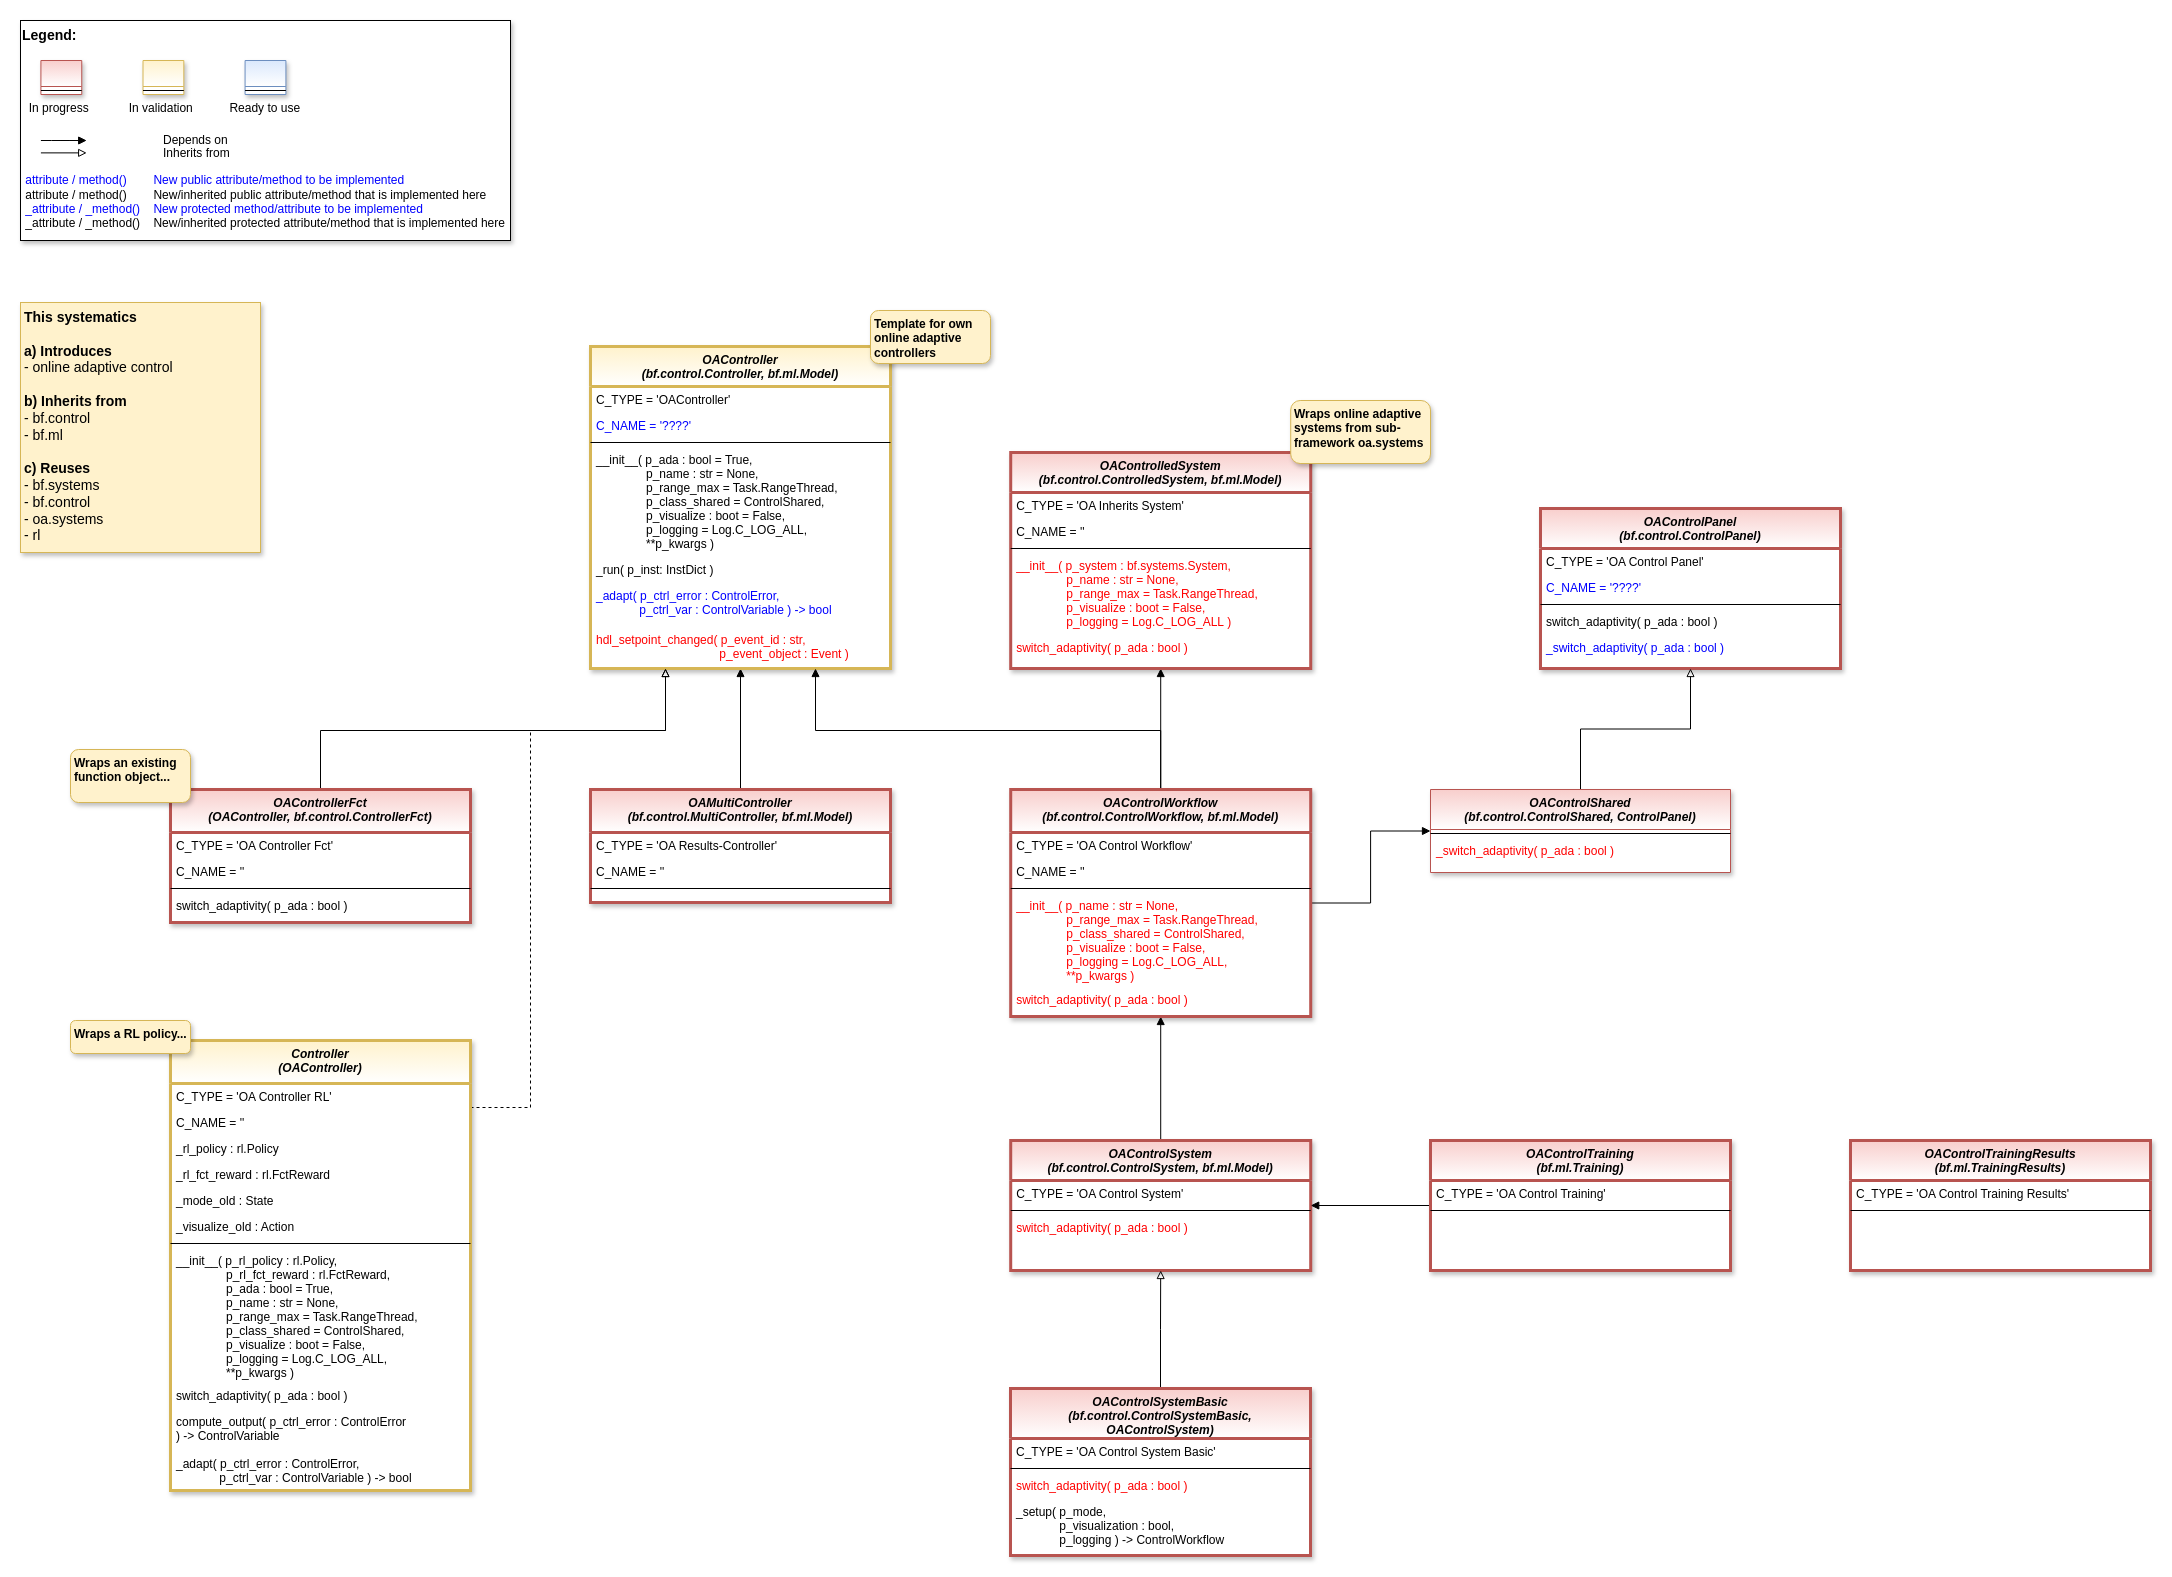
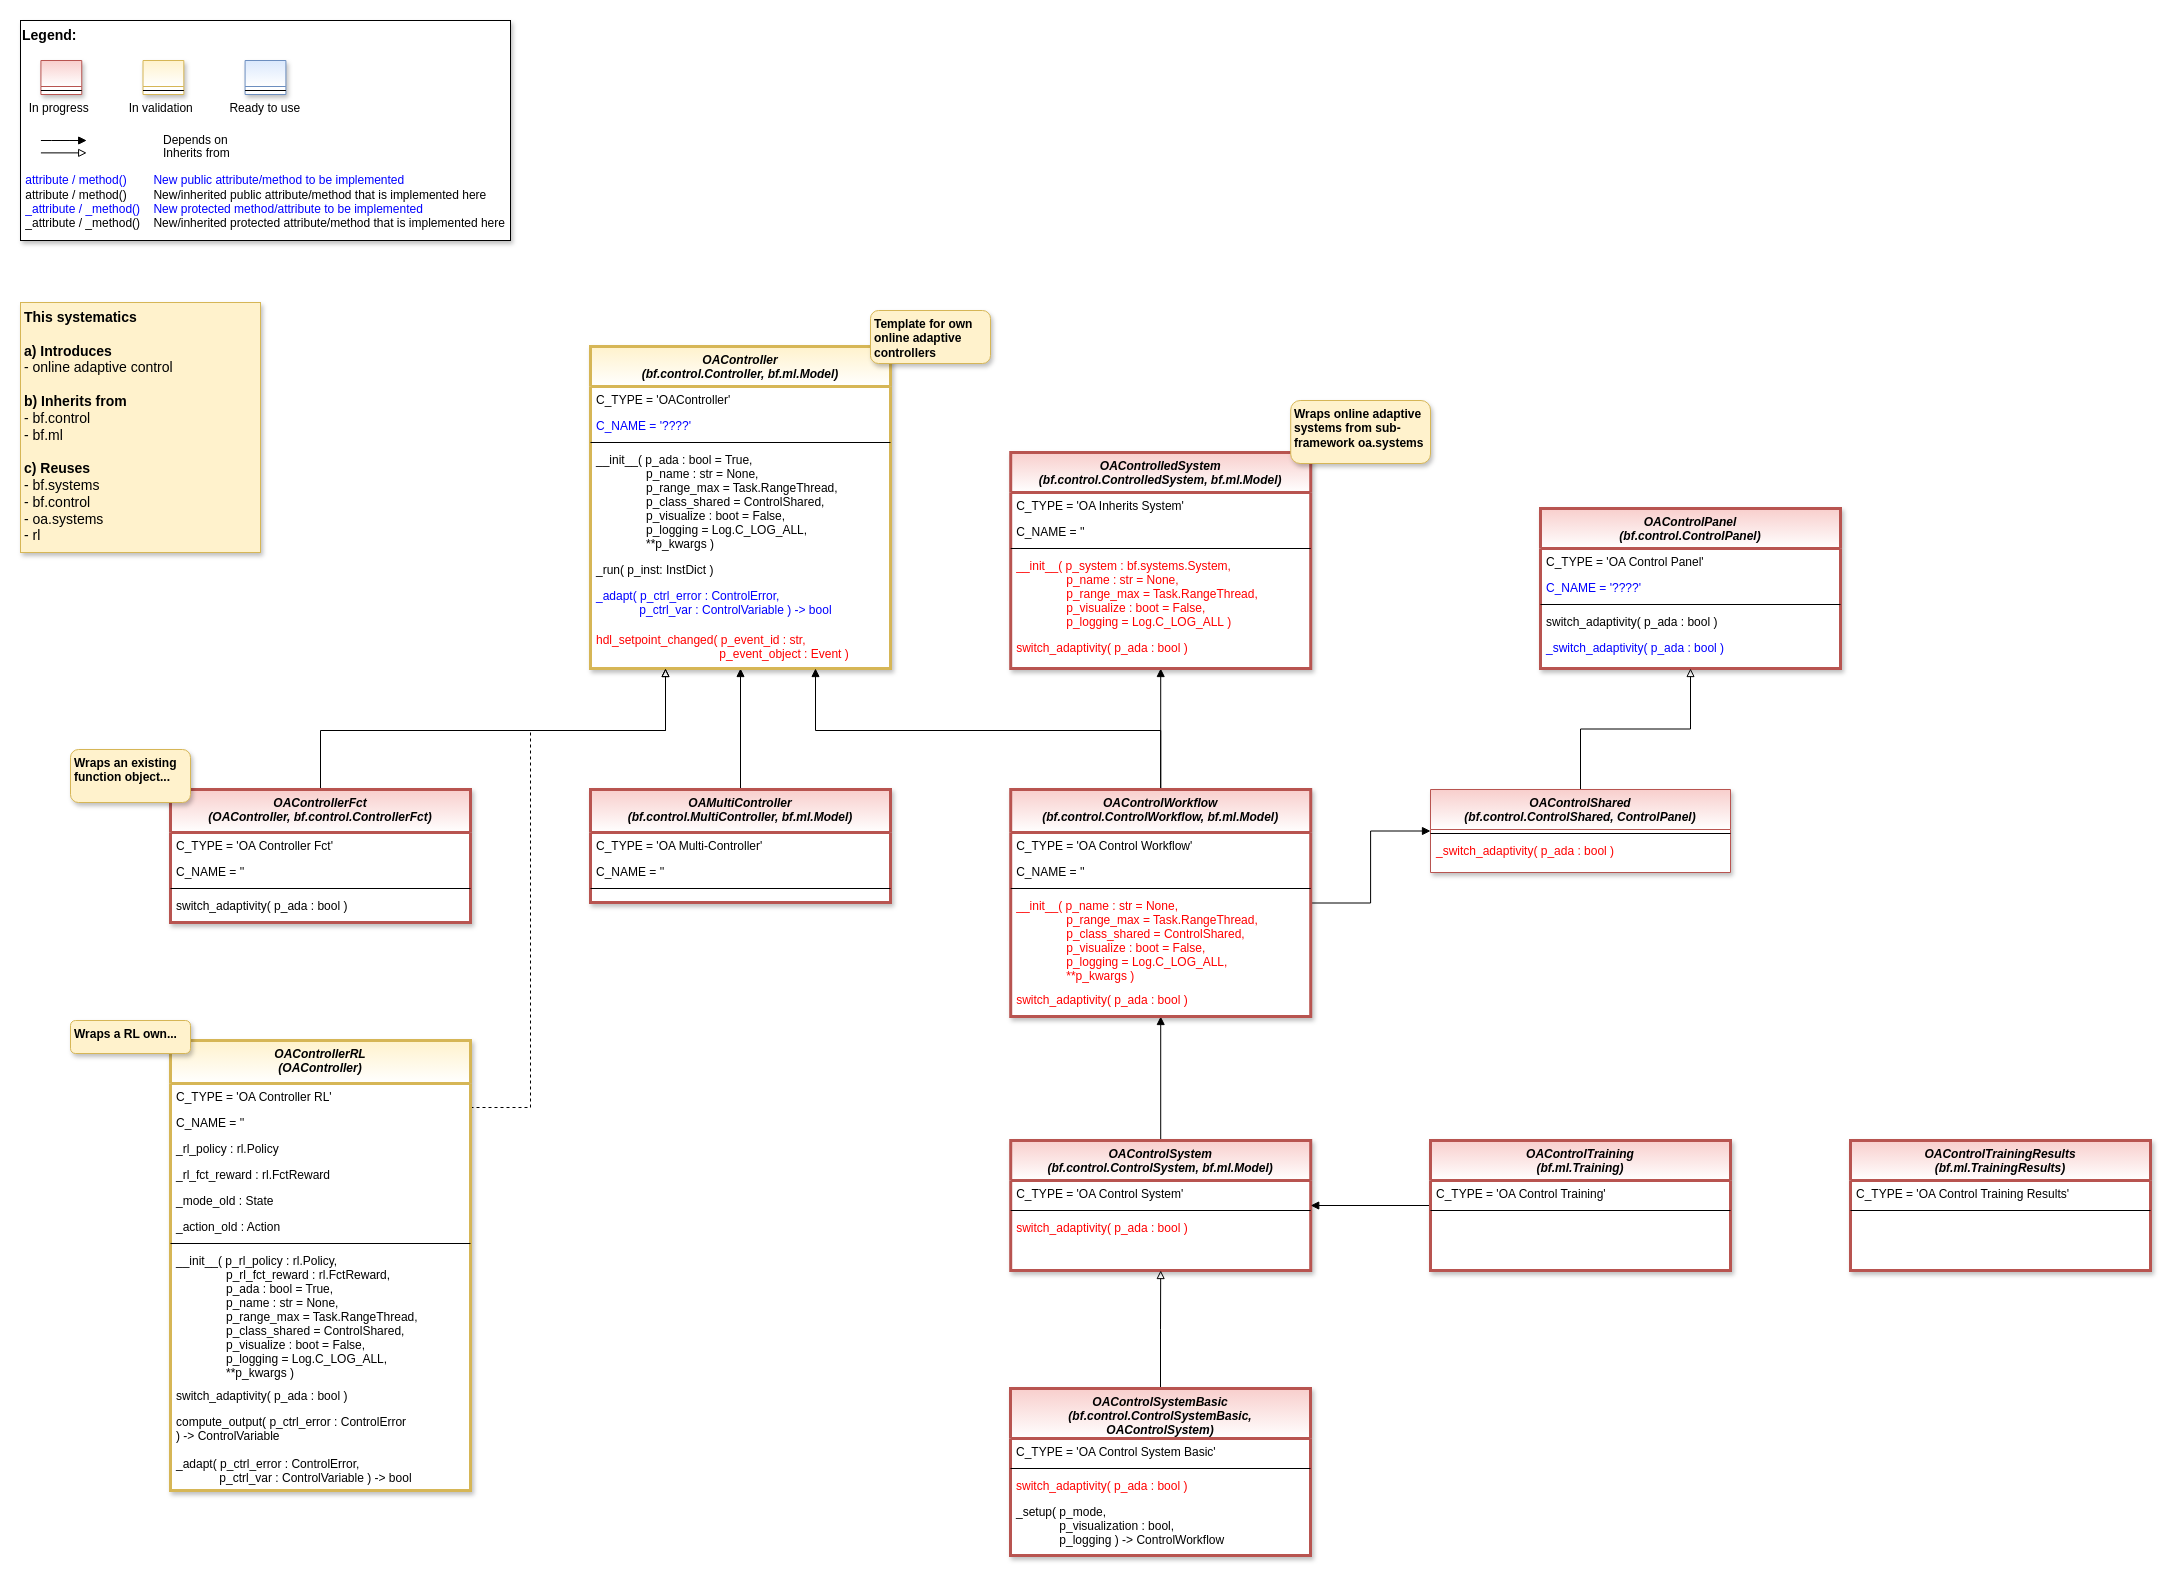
node "C_TYPE = 'OA Results-Controller'": label "C_TYPE = 'OA Results-Controller'" -> "C_TYPE = 'OA Multi-Controller'"
node "Wraps a RL policy...": label "Wraps a RL policy..." -> "Wraps a RL own..."
node "Controller (OAController)": label "Controller (OAController)" -> "OAControllerRL (OAController)"
node "_visualize_old : Action": label "_visualize_old : Action" -> "_action_old : Action"
